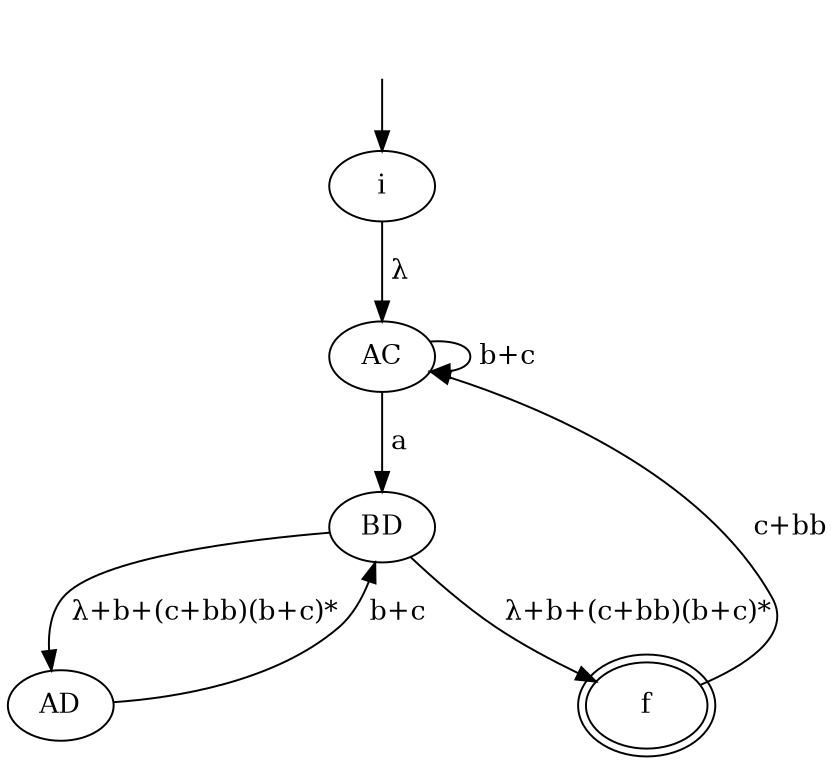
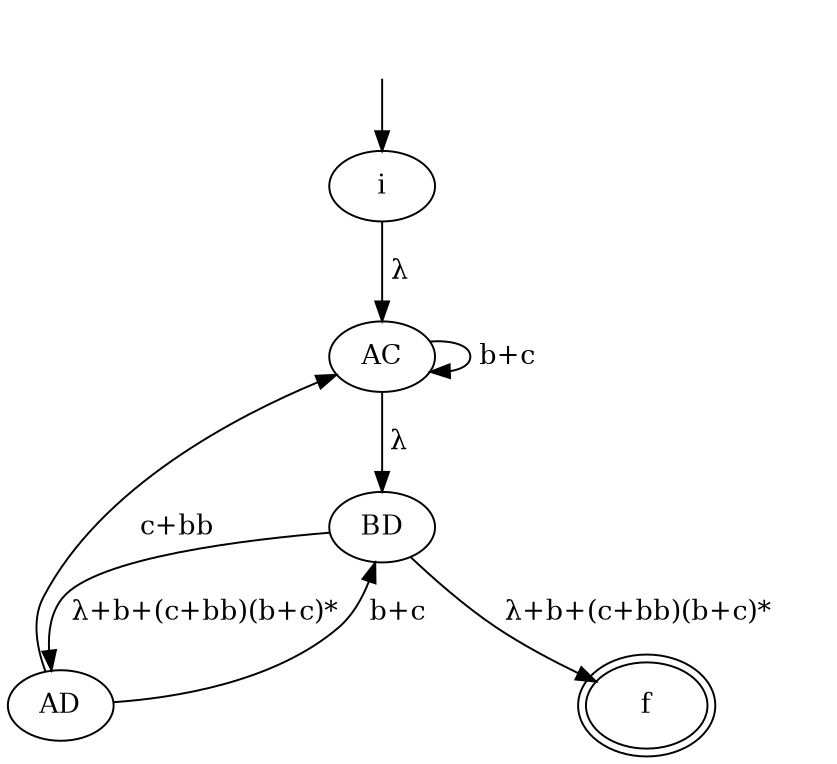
edge "AC" -> "BD": label " a" -> " λ"
edge "f" -> "AC": now "AD" -> "AC"
